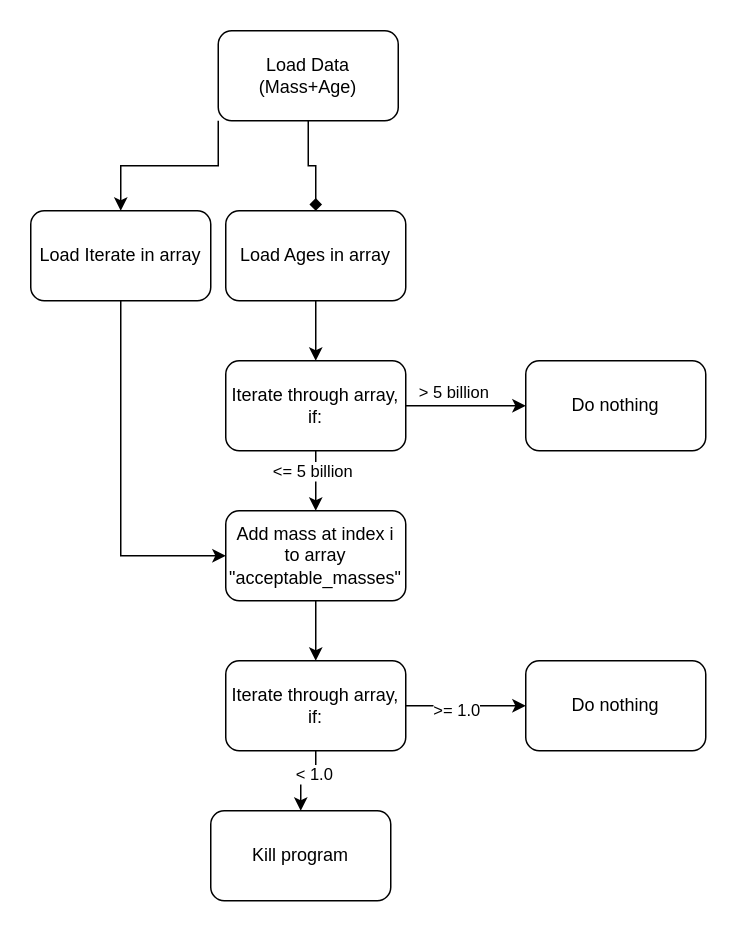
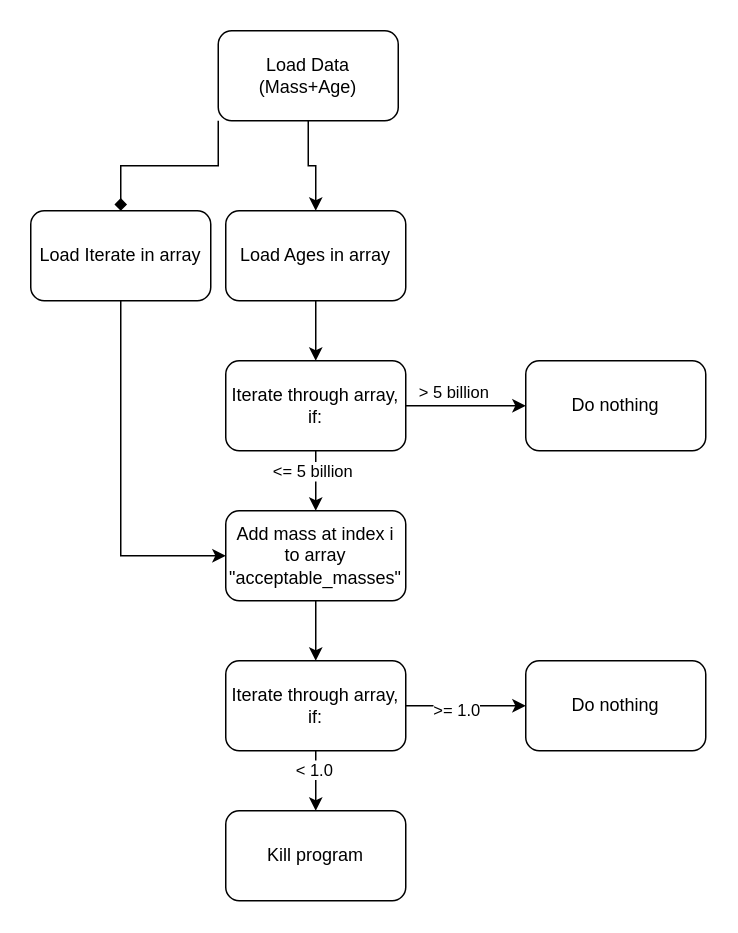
edge "Load Data (Mass+Age)" -> "Load Ages in array": arrowhead diamond -> classic
edge "Load Data (Mass+Age)" -> "Load Iterate in array": arrowhead classic -> diamond
node "Kill program": moved (301, 856) -> (316, 856)
